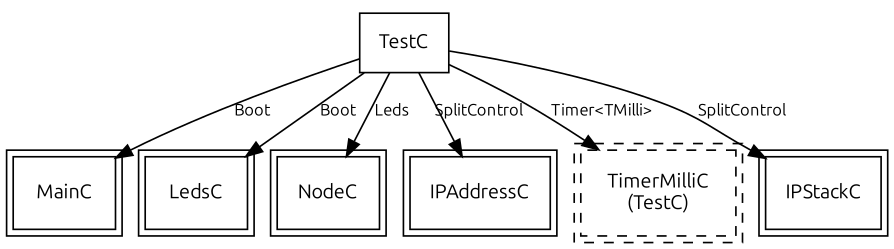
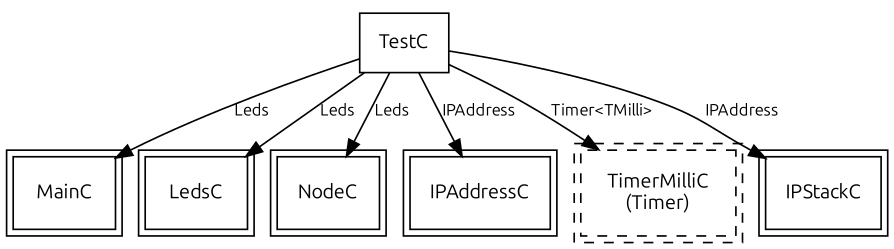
edge "TestC" -> "MainC": label "Boot" -> "Leds"
edge "TestC" -> "LedsC": label "Boot" -> "Leds"
edge "TestC" -> "IPAddressC": label "SplitControl" -> "IPAddress"
edge "TestC" -> "IPStackC": label "SplitControl" -> "IPAddress"
node "TimerMilliC (TestC)": label "TimerMilliC (TestC)" -> "TimerMilliC (Timer)"
